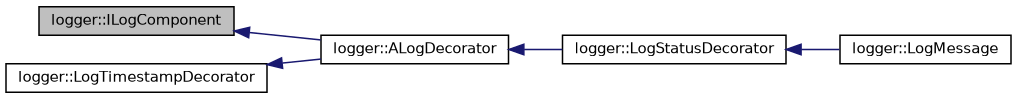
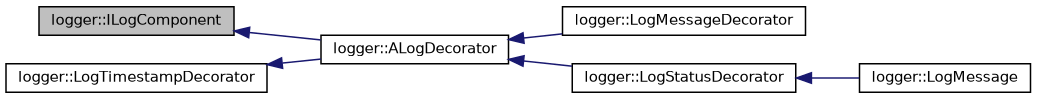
node "logger::LogMessageDecorator": added
